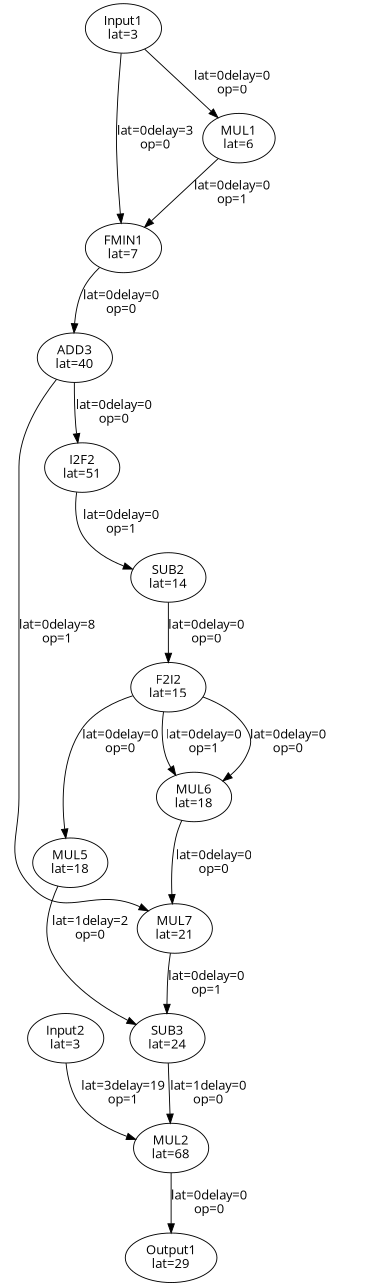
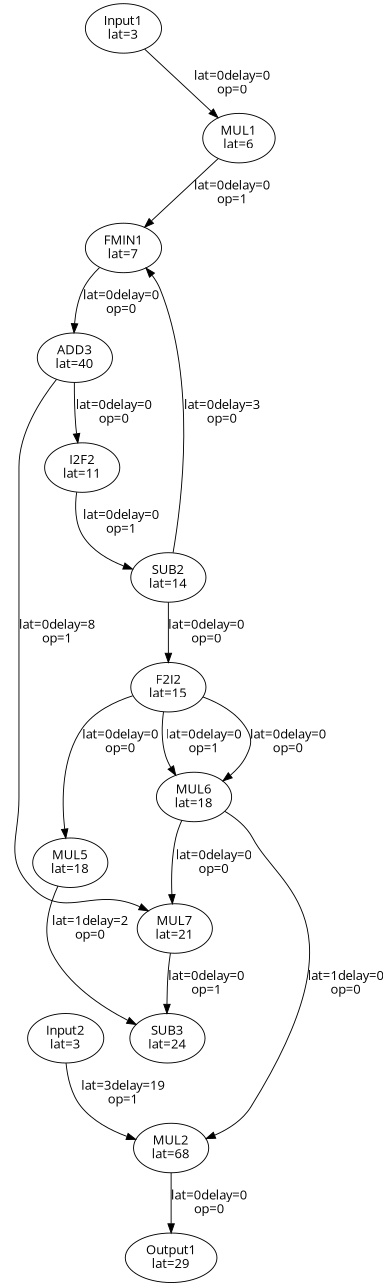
edge "Input1 lat=3" -> "FMIN1 lat=7": now "SUB2 lat=14" -> "FMIN1 lat=7"
node "I2F2 lat=51": label "I2F2 lat=51" -> "I2F2 lat=11"
edge "SUB3 lat=24" -> "MUL2 lat=68": now "MUL6 lat=18" -> "MUL2 lat=68"
